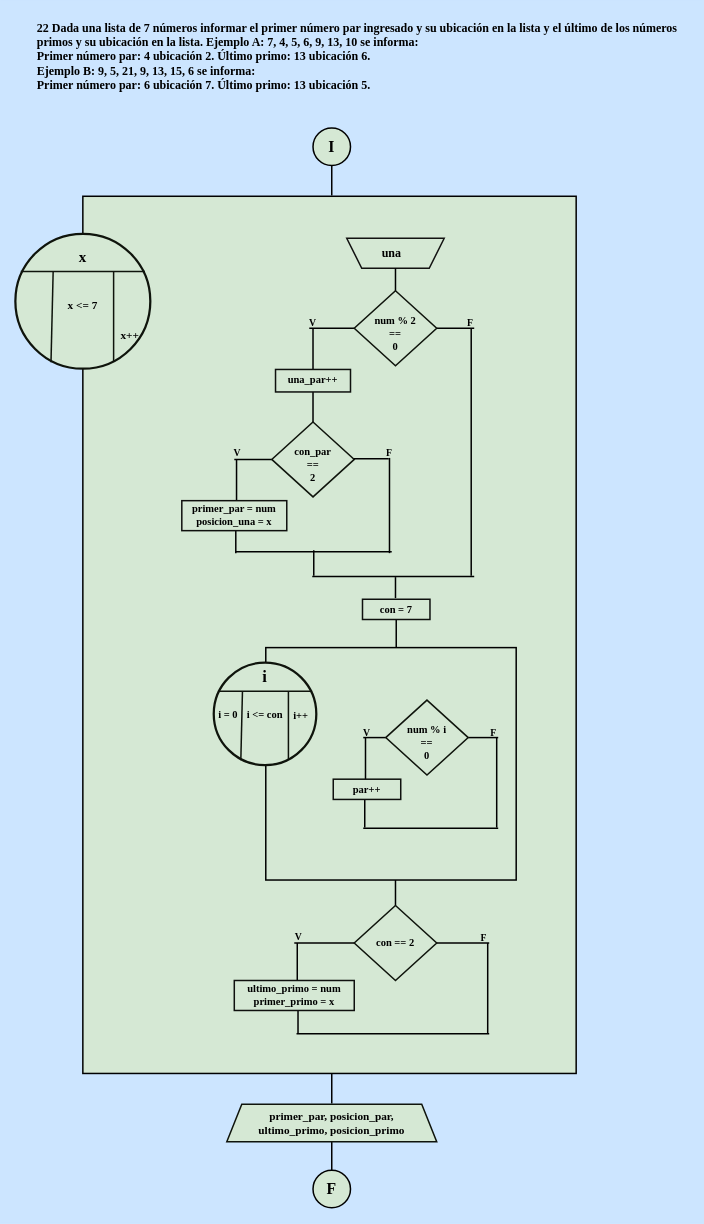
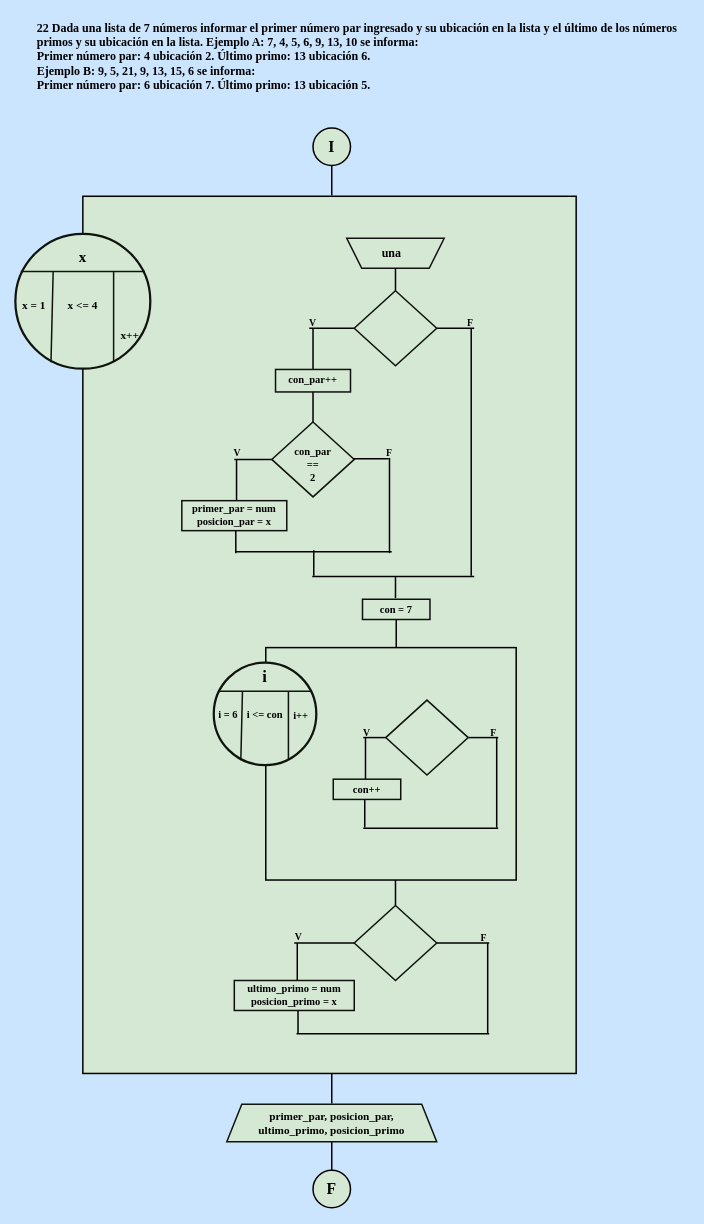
node "x = 1": added
node "x <= 7": label "x <= 7" -> "x <= 4"
node "num % 2 == 0": removed
node "una_par++": label "una_par++" -> "con_par++"
node "primer_par = num posicion_una = x": label "primer_par = num posicion_una = x" -> "primer_par = num posicion_par = x"
node "i = 0": label "i = 0" -> "i = 6"
node "num % i == 0": removed
node "par++": label "par++" -> "con++"
node "con == 2": removed
node "ultimo_primo = num primer_primo = x": label "ultimo_primo = num primer_primo = x" -> "ultimo_primo = num posicion_primo = x"
